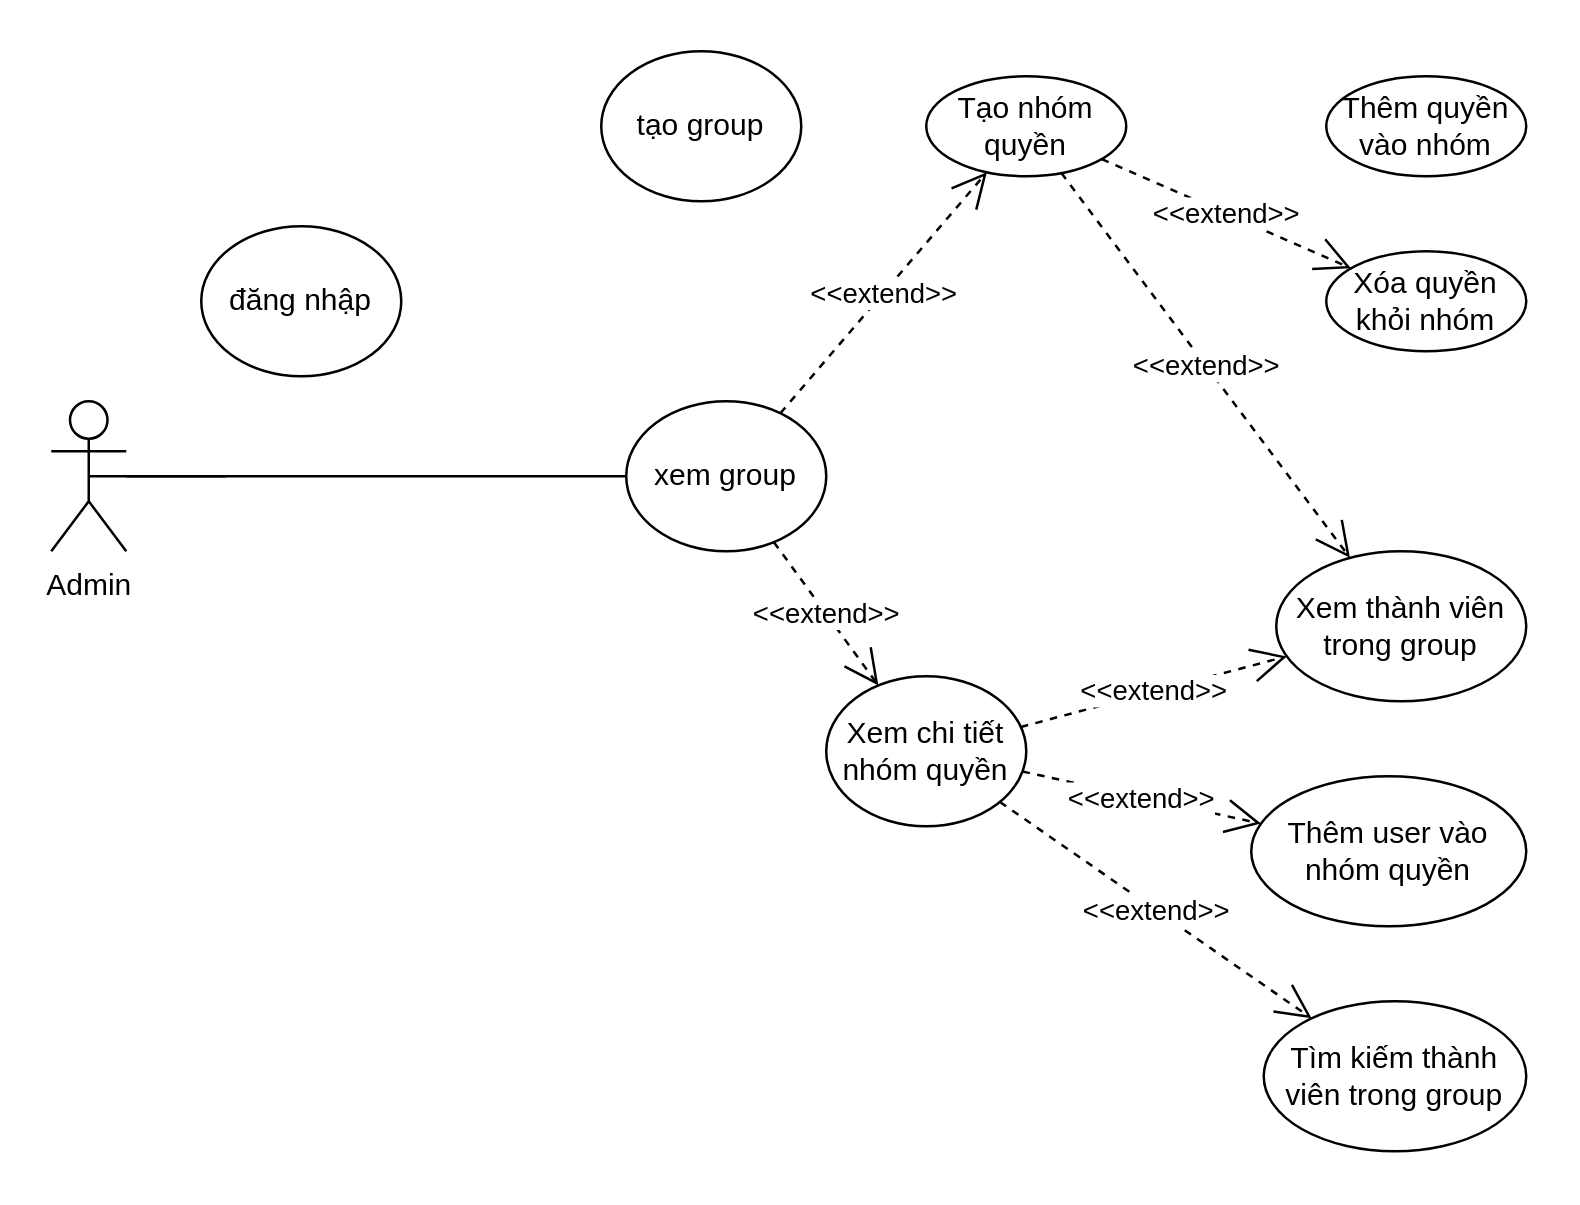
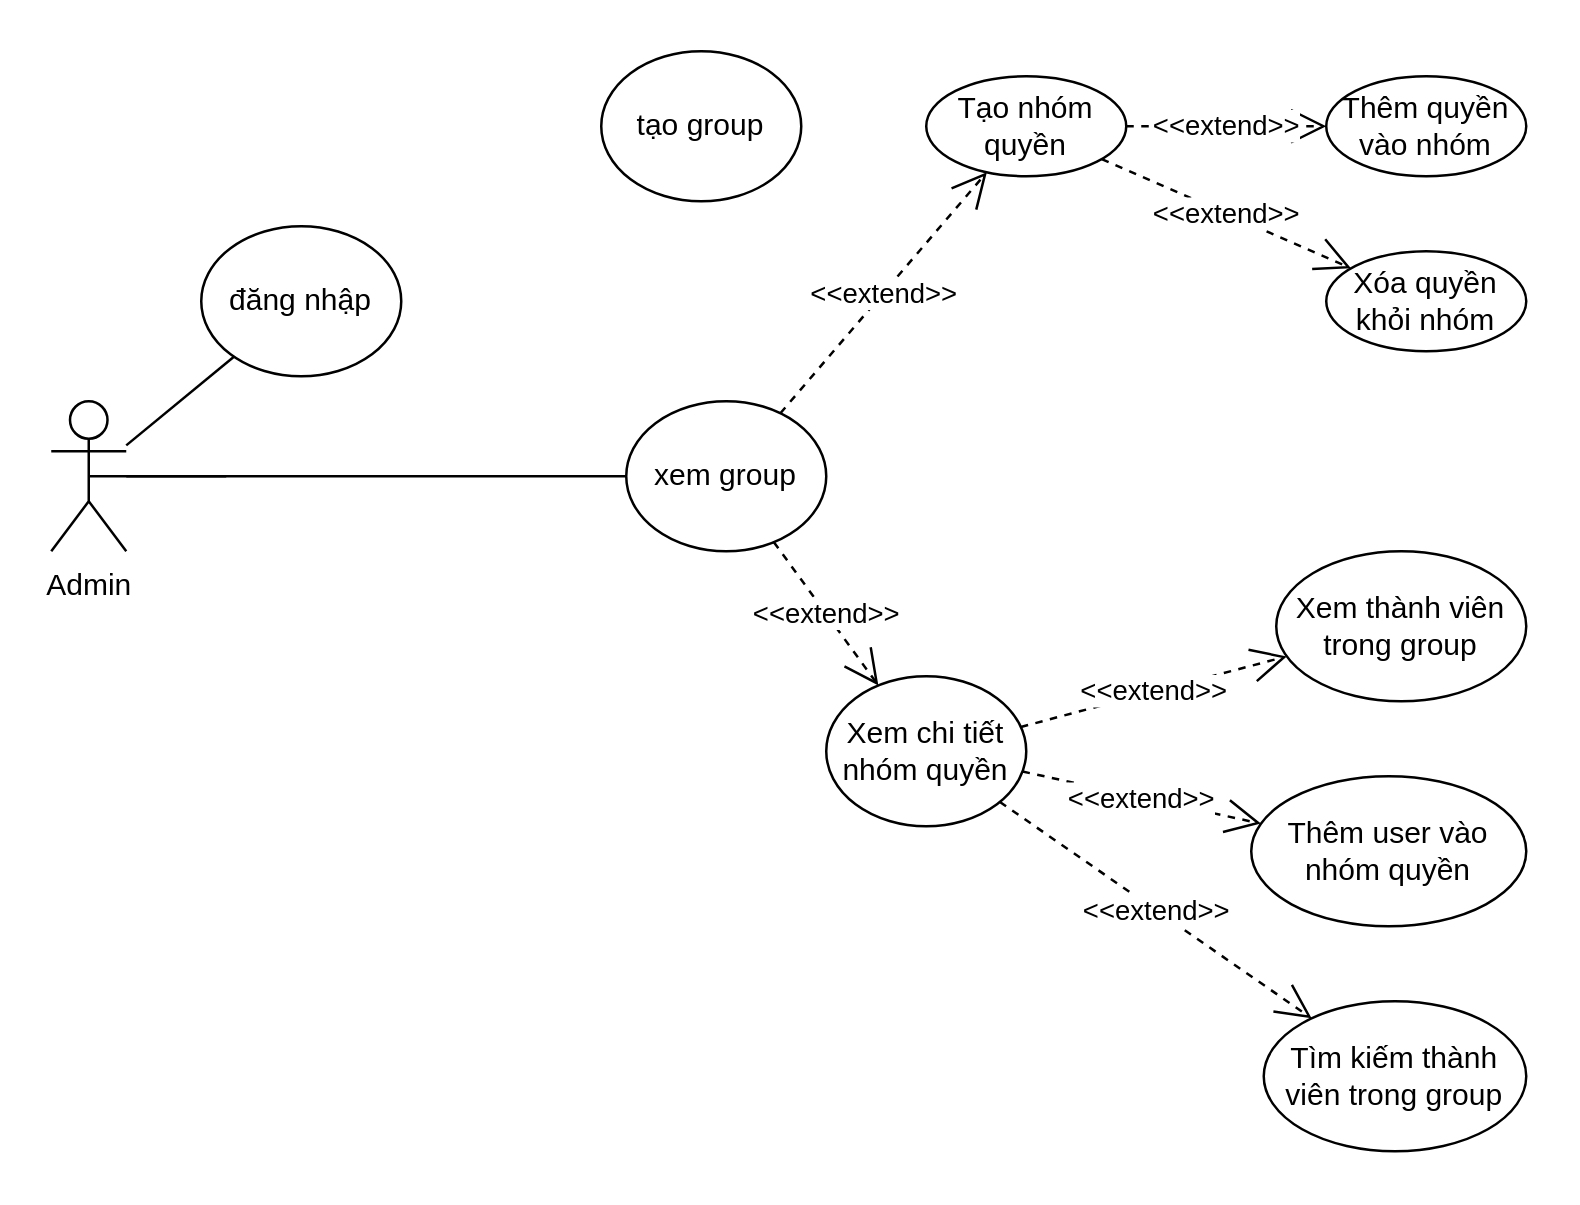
edge "Tạo nhóm quyền" -> "Xem thành viên trong group": now "Tạo nhóm quyền" -> "Thêm quyền vào nhóm"
edge "đăng nhập" -- "Admin": added
